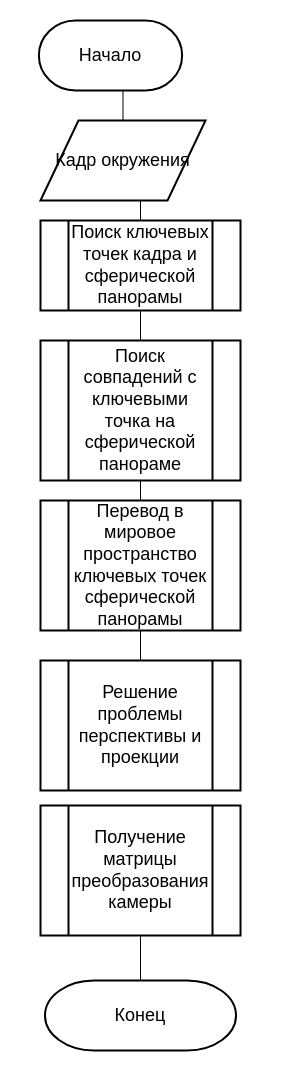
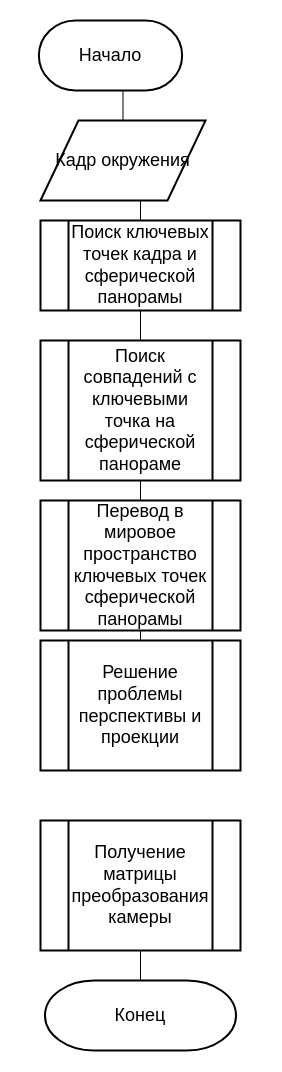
node "Решение проблемы перспективы и проекции": moved (141, 726) -> (141, 706)
node "Получение матрицы преобразования камеры": moved (141, 871) -> (141, 886)
